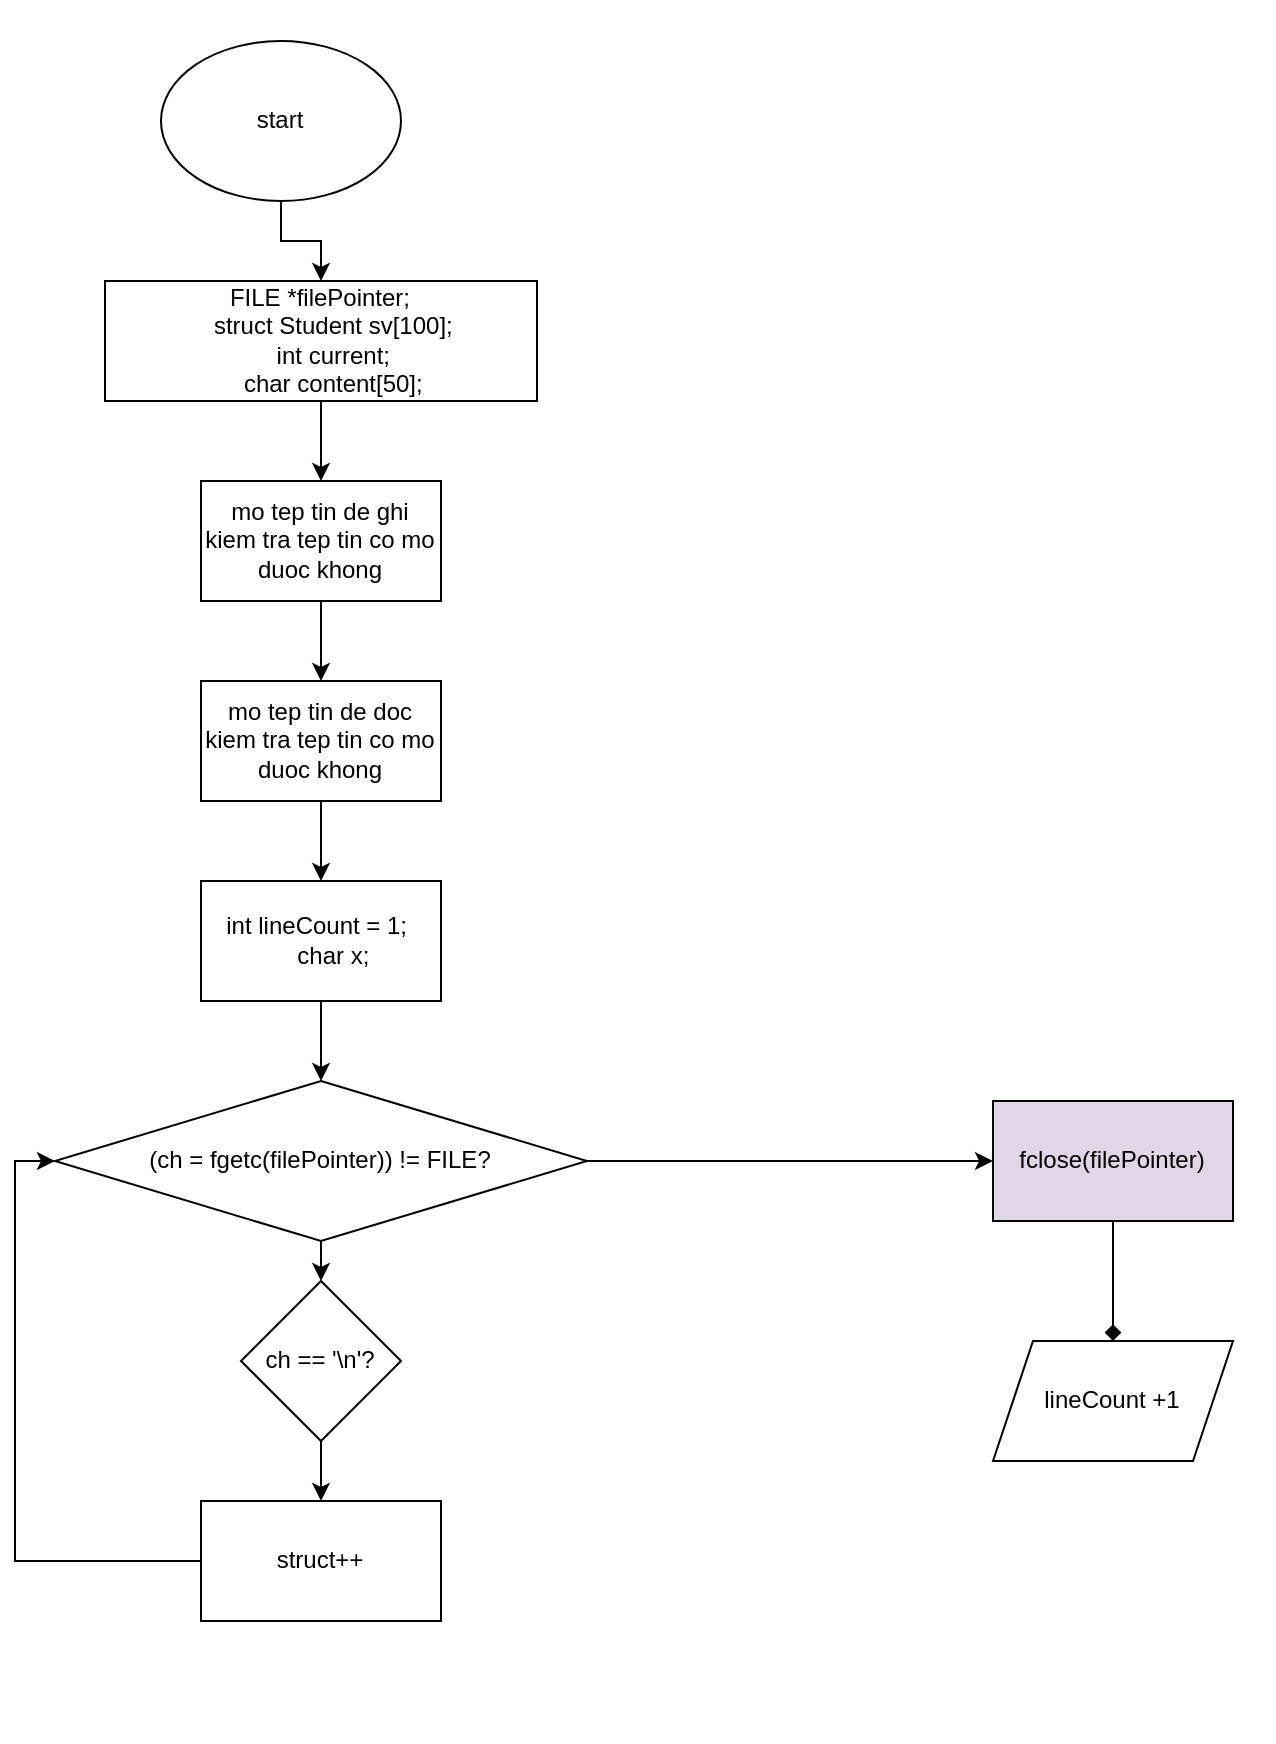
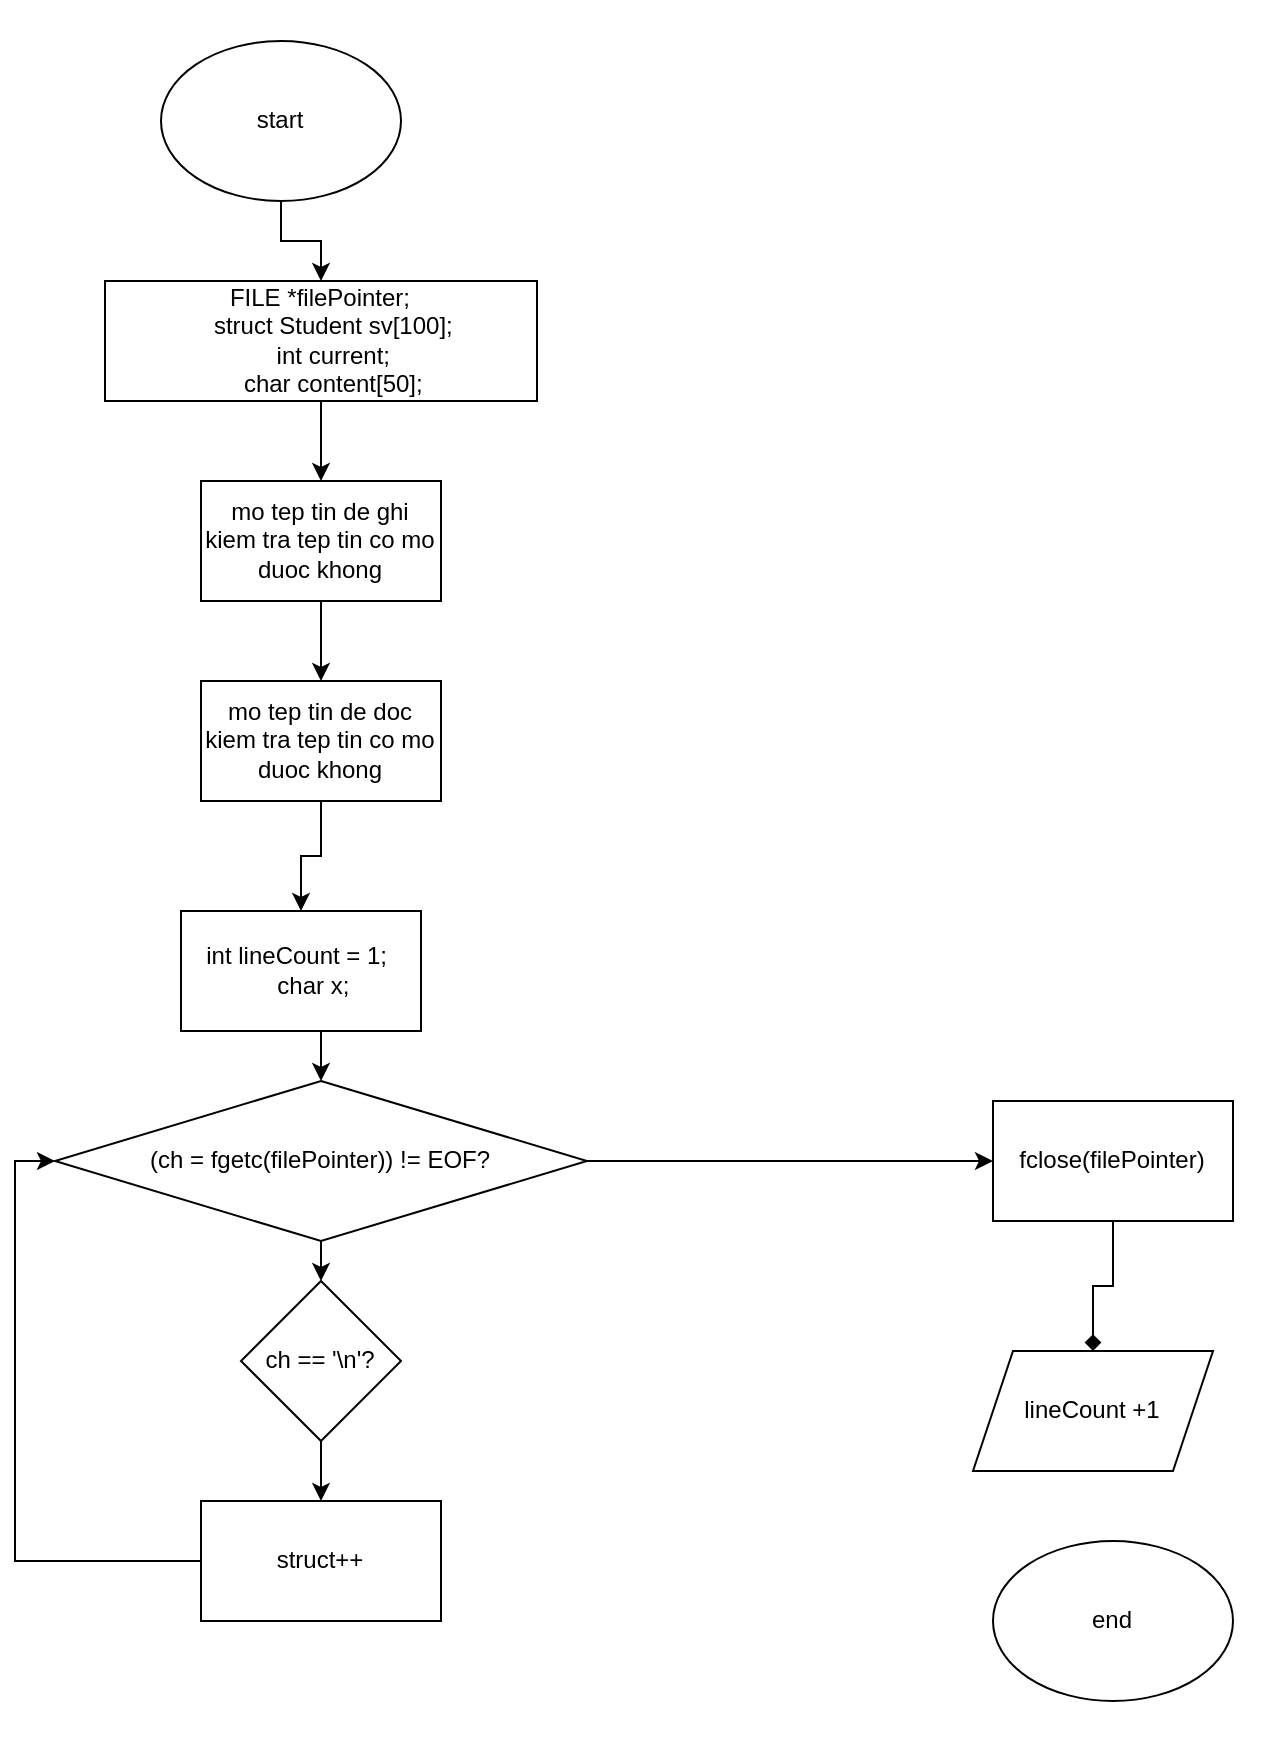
node "int lineCount = 1; char x;": moved (321, 941) -> (301, 971)
node "(ch = fgetc(filePointer)) != FILE?": label "(ch = fgetc(filePointer)) != FILE?" -> "(ch = fgetc(filePointer)) != EOF?"
node "fclose(filePointer)": fillcolor #e1d5e7 -> #ffffff
node "lineCount +1": moved (1113, 1401) -> (1093, 1411)
node "end": added
